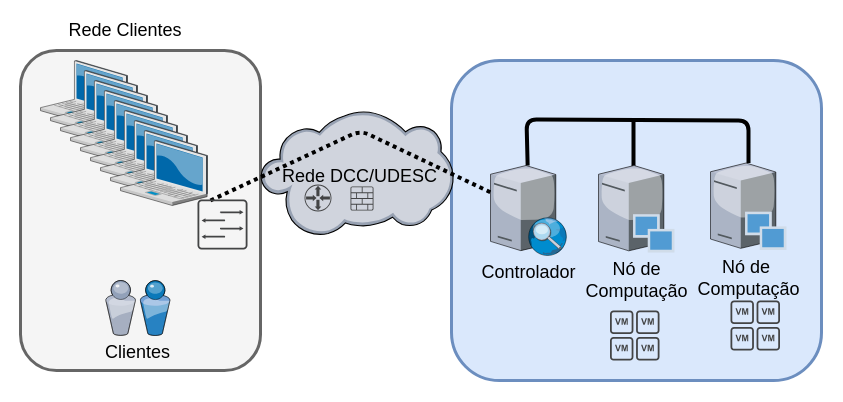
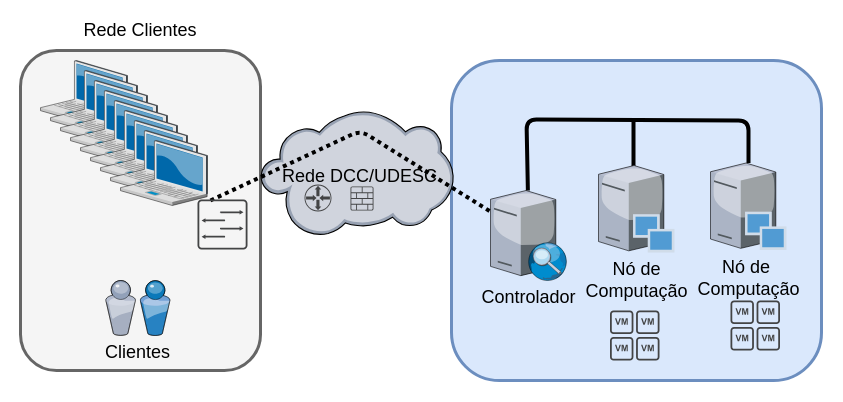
node "Rede Clientes": moved (126, 31) -> (141, 31)
node "Controlador": moved (529, 211) -> (529, 236)
